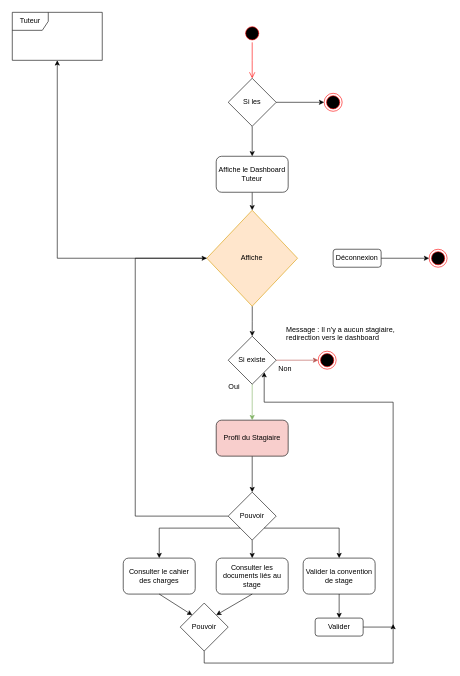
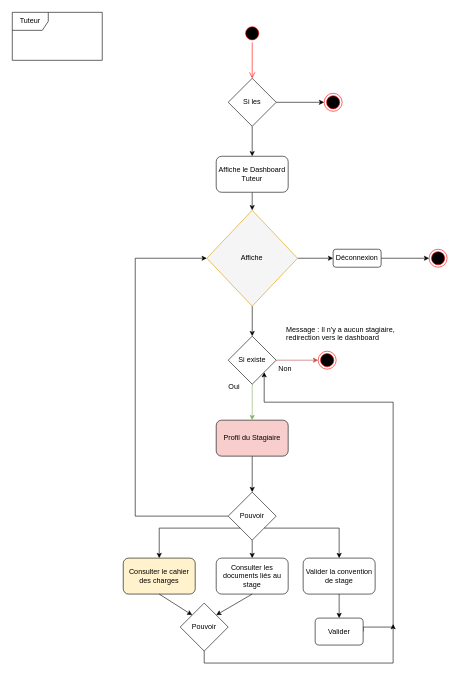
edge "Affiche" -> "Tuteur": now "Affiche" -> "Déconnexion"
node "Affiche": fillcolor #ffe6cc -> #f5f5f5
node "Consulter le cahier des charges": fillcolor #ffffff -> #fff2cc
node "Valider": size 48x18 -> 48x27
